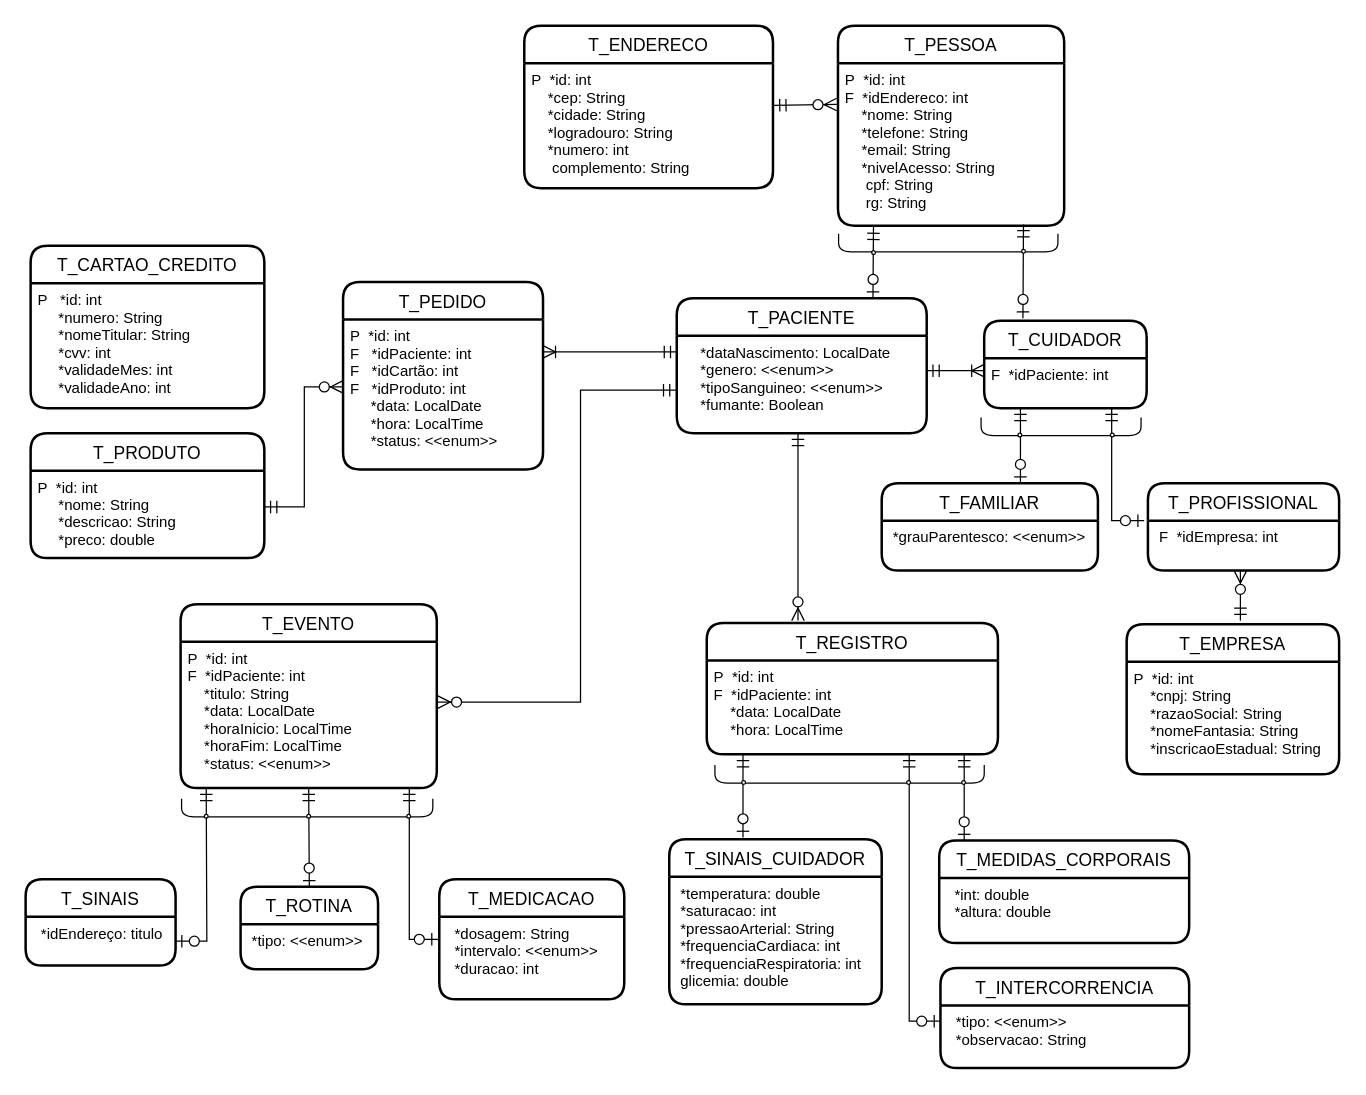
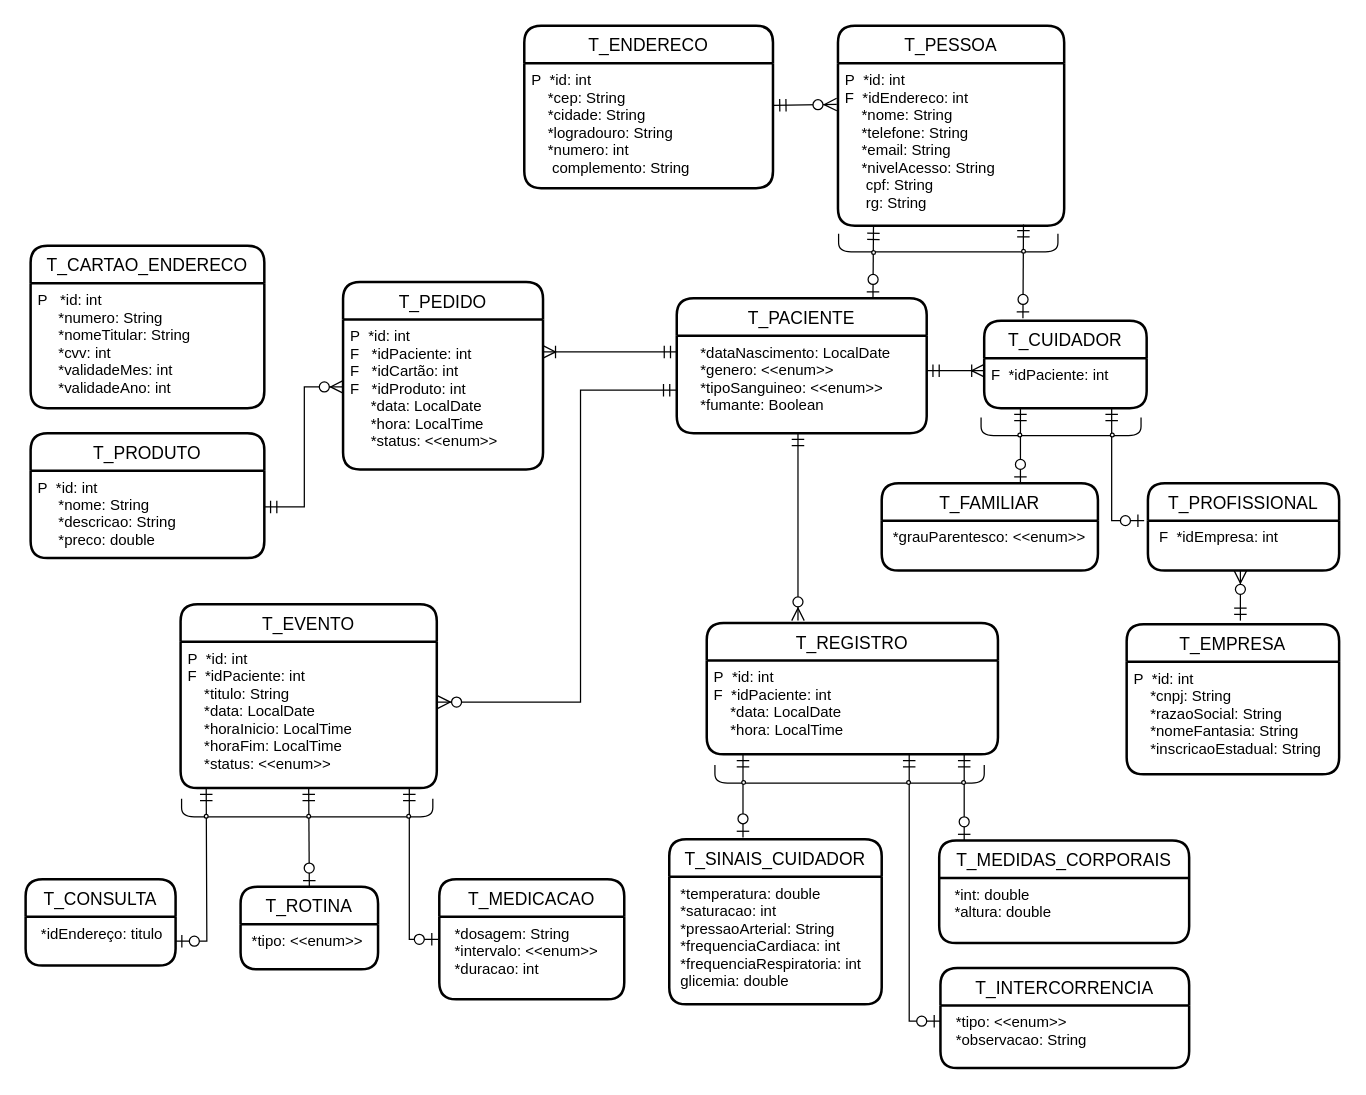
node "T_CARTAO_CREDITO": label "T_CARTAO_CREDITO" -> "T_CARTAO_ENDERECO"
node "T_SINAIS": label "T_SINAIS" -> "T_CONSULTA"
